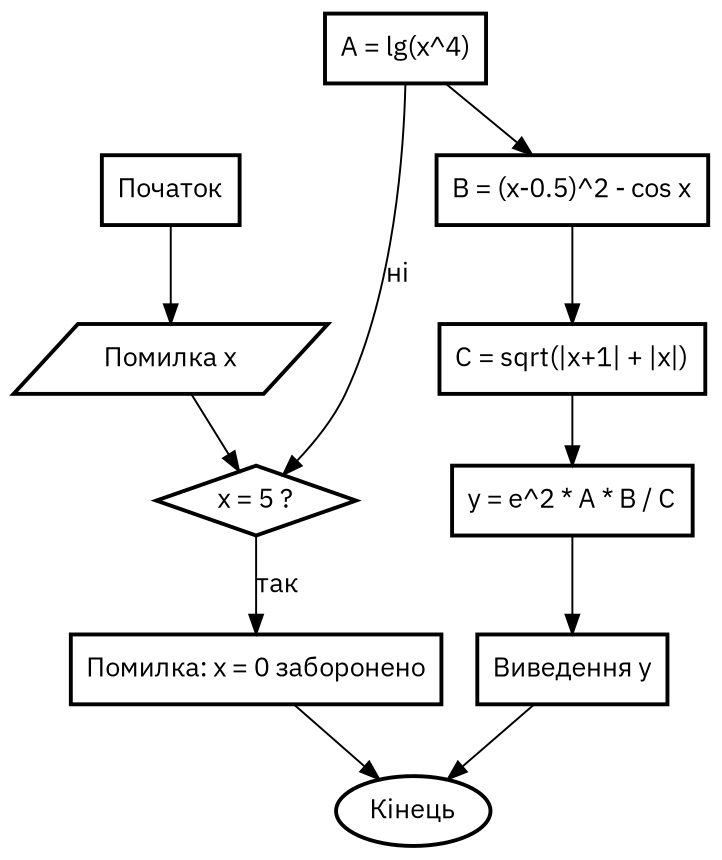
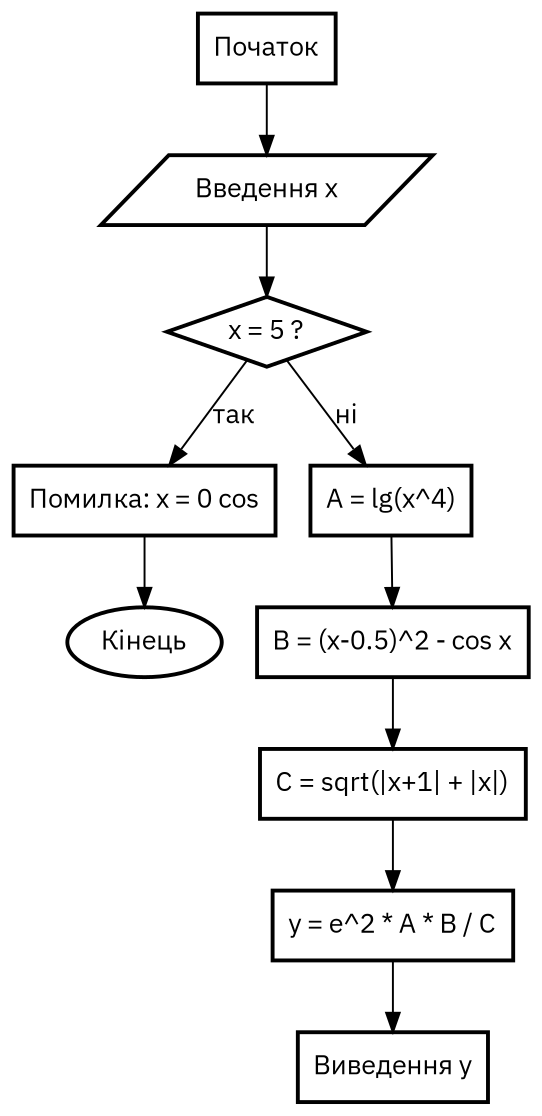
edge "A = lg(x^4)" -> "x = 5 ?": reversed
node "Помилка x": label "Помилка x" -> "Введення x"
node "Помилка: x = 0 заборонено": label "Помилка: x = 0 заборонено" -> "Помилка: x = 0 cos"
edge "Виведення y" -> "Кінець": removed
